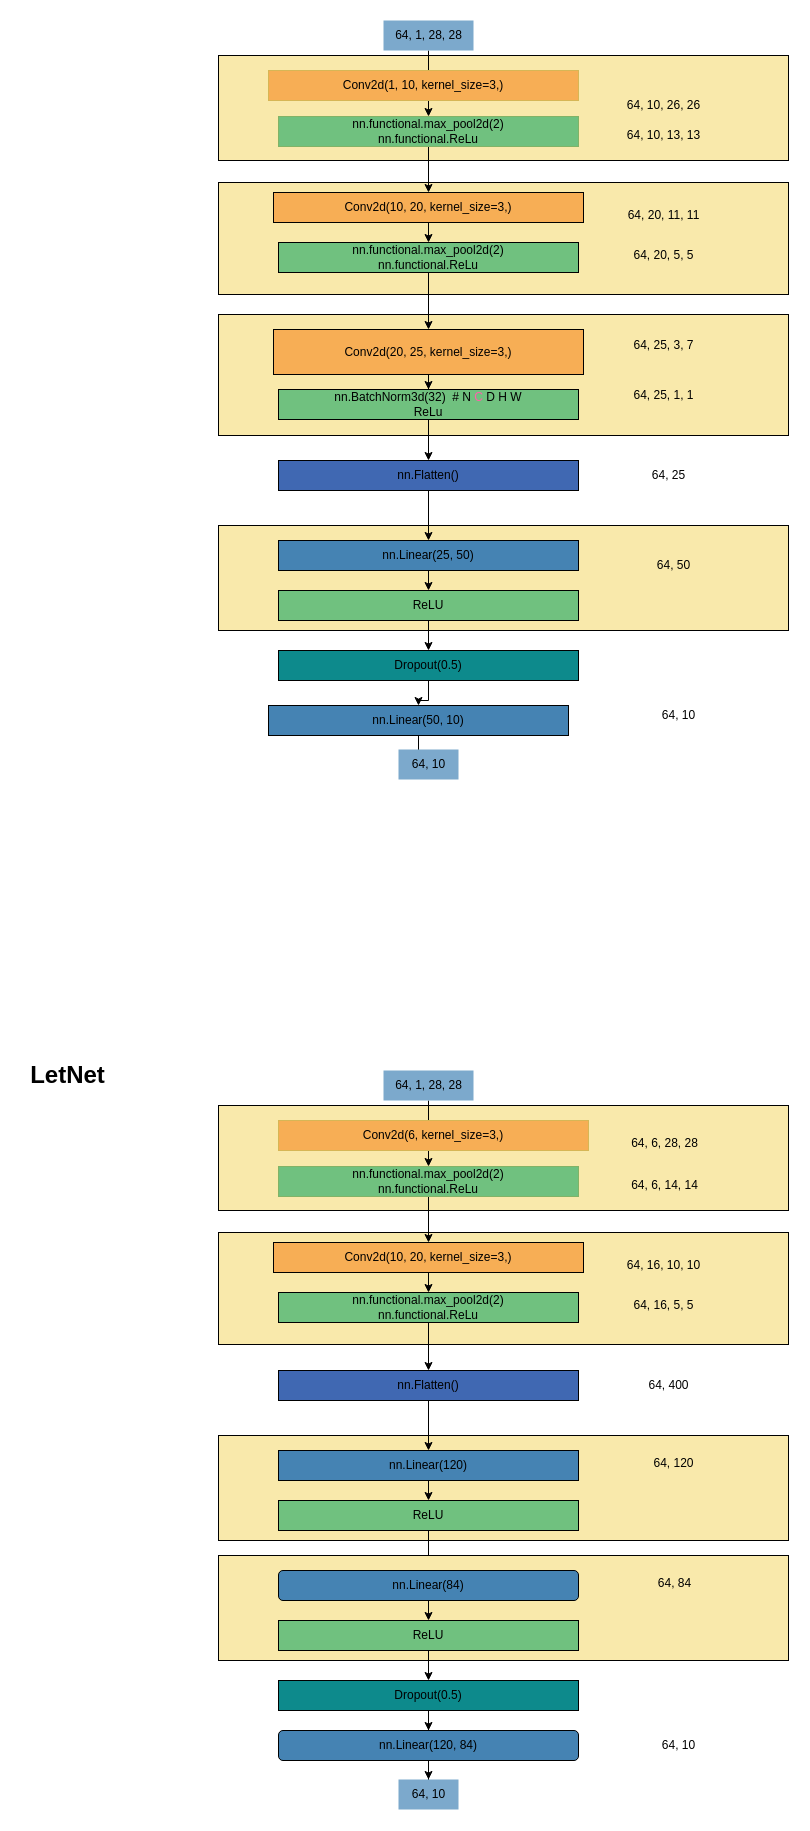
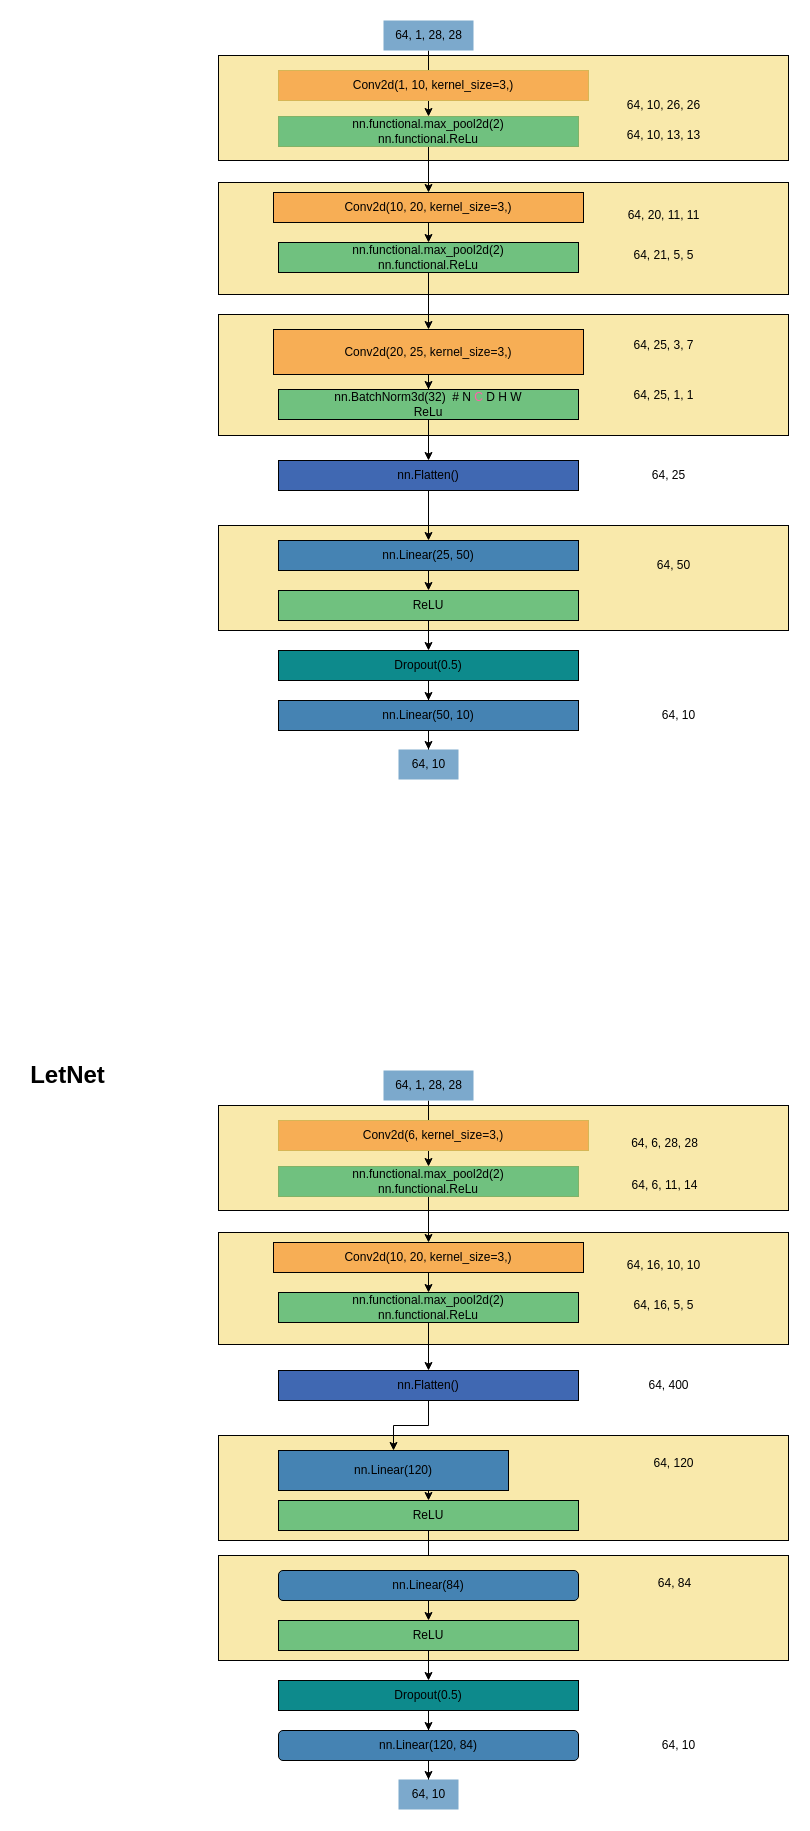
node "Conv2d(1, 10, kernel_size=3,)": moved (424, 86) -> (434, 86)
node "64, 20, 5, 5": label "64, 20, 5, 5" -> "64, 21, 5, 5"
node "nn.Linear(50, 10)": moved (419, 721) -> (429, 716)
node "64, 6, 14, 14": label "64, 6, 14, 14" -> "64, 6, 11, 14"
node "nn.Linear(120)": size 300x30 -> 230x40
